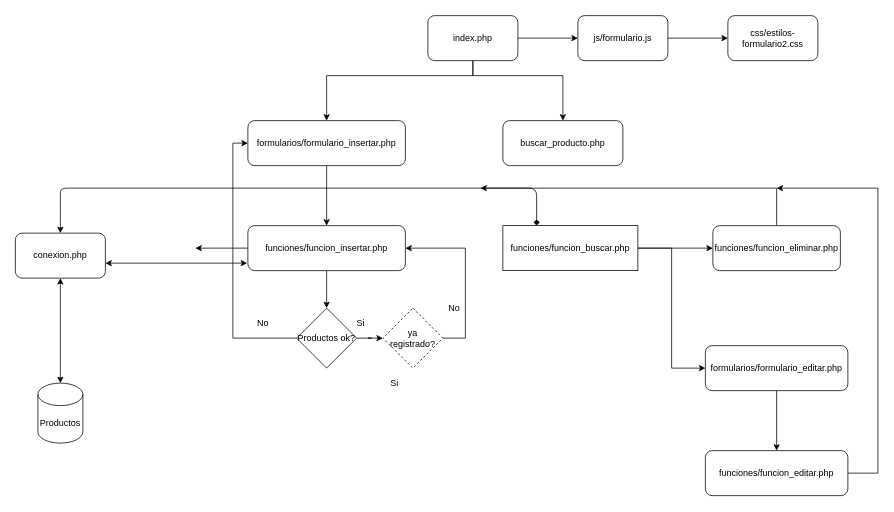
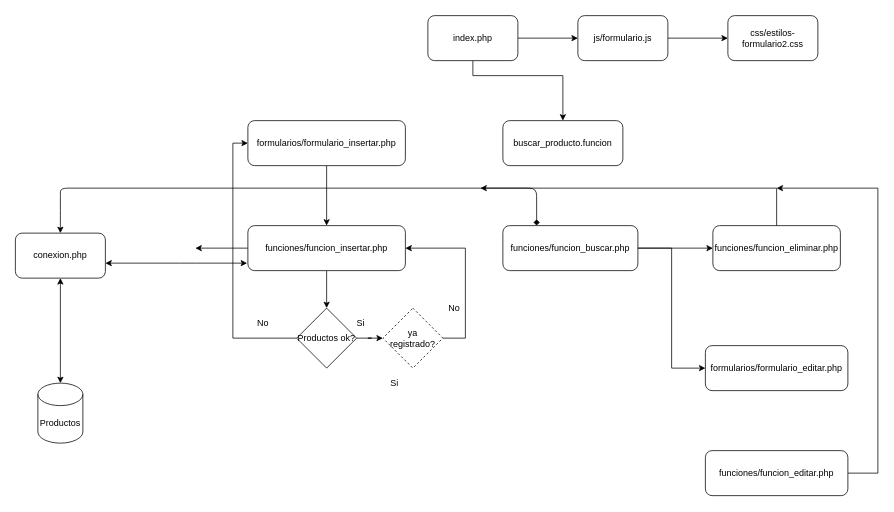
edge "index.php" -> "formularios/formulario_insertar.php": removed
node "buscar_producto.php": label "buscar_producto.php" -> "buscar_producto.funcion"
node "funciones/funcion_buscar.php": shape rectangle -> rounded rectangle
edge "formularios/formulario_editar.php" -> "funciones/funcion_editar.php": removed
